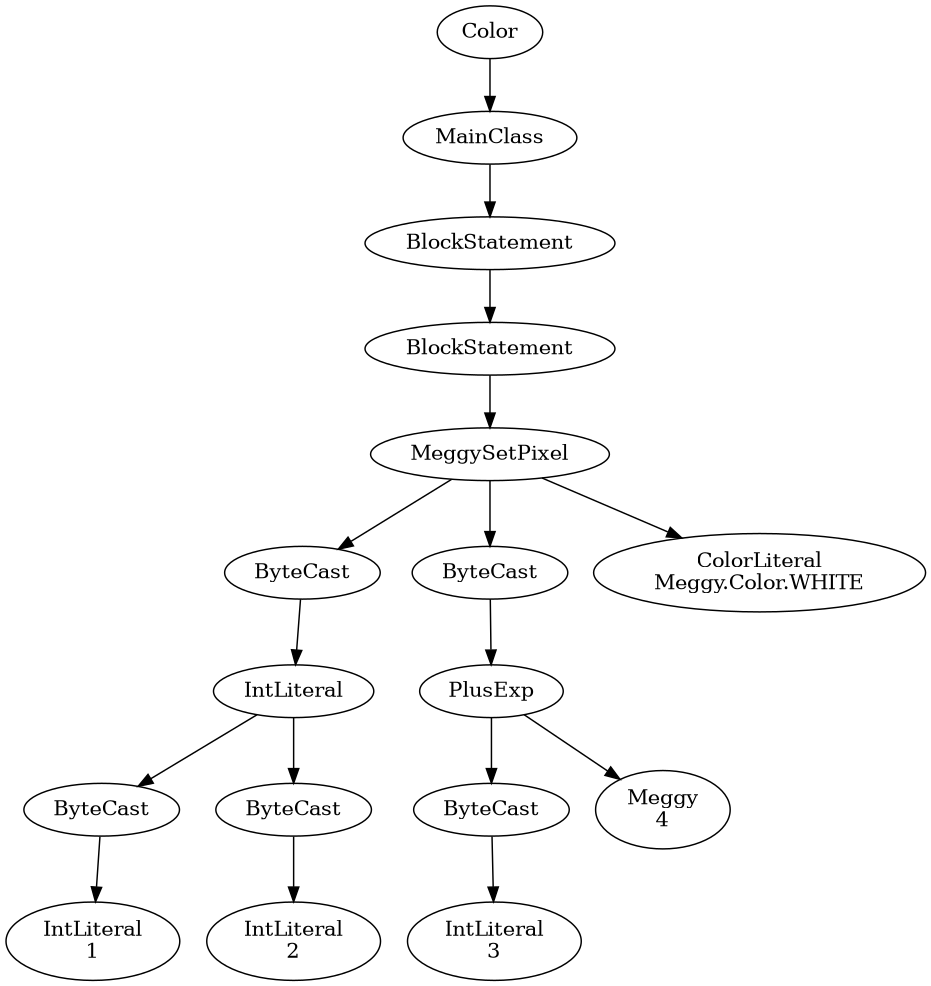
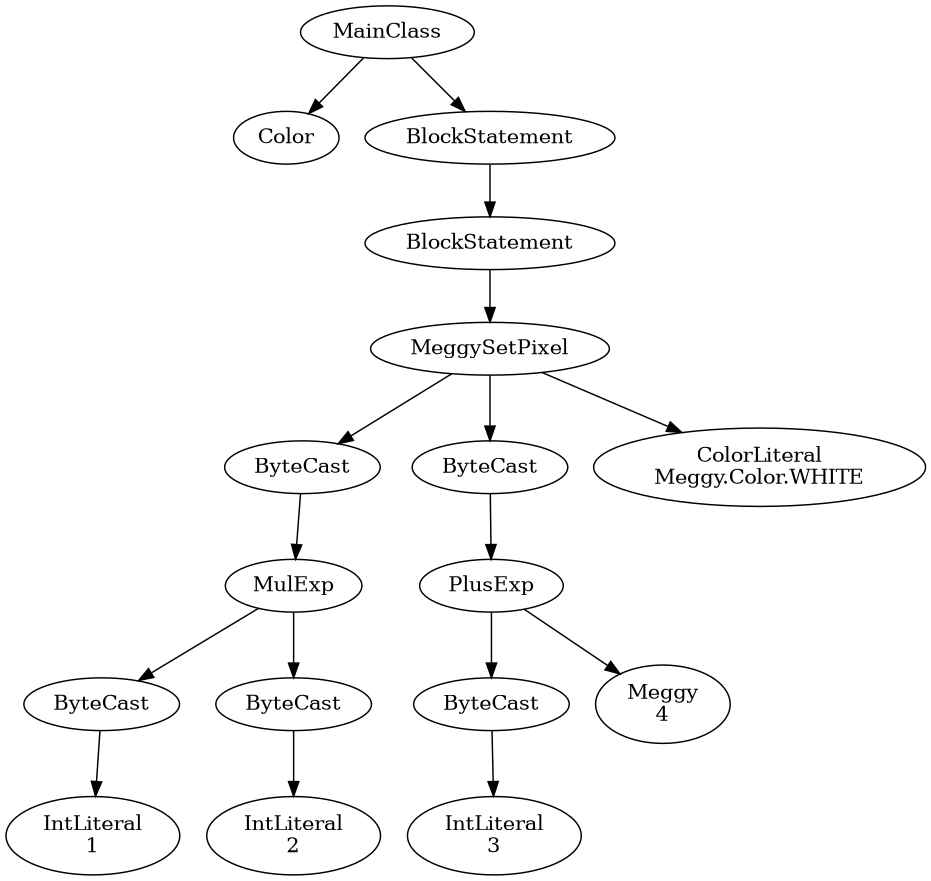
edge "Color" -> "MainClass": reversed
node "IntLiteral": label "IntLiteral" -> "MulExp"
